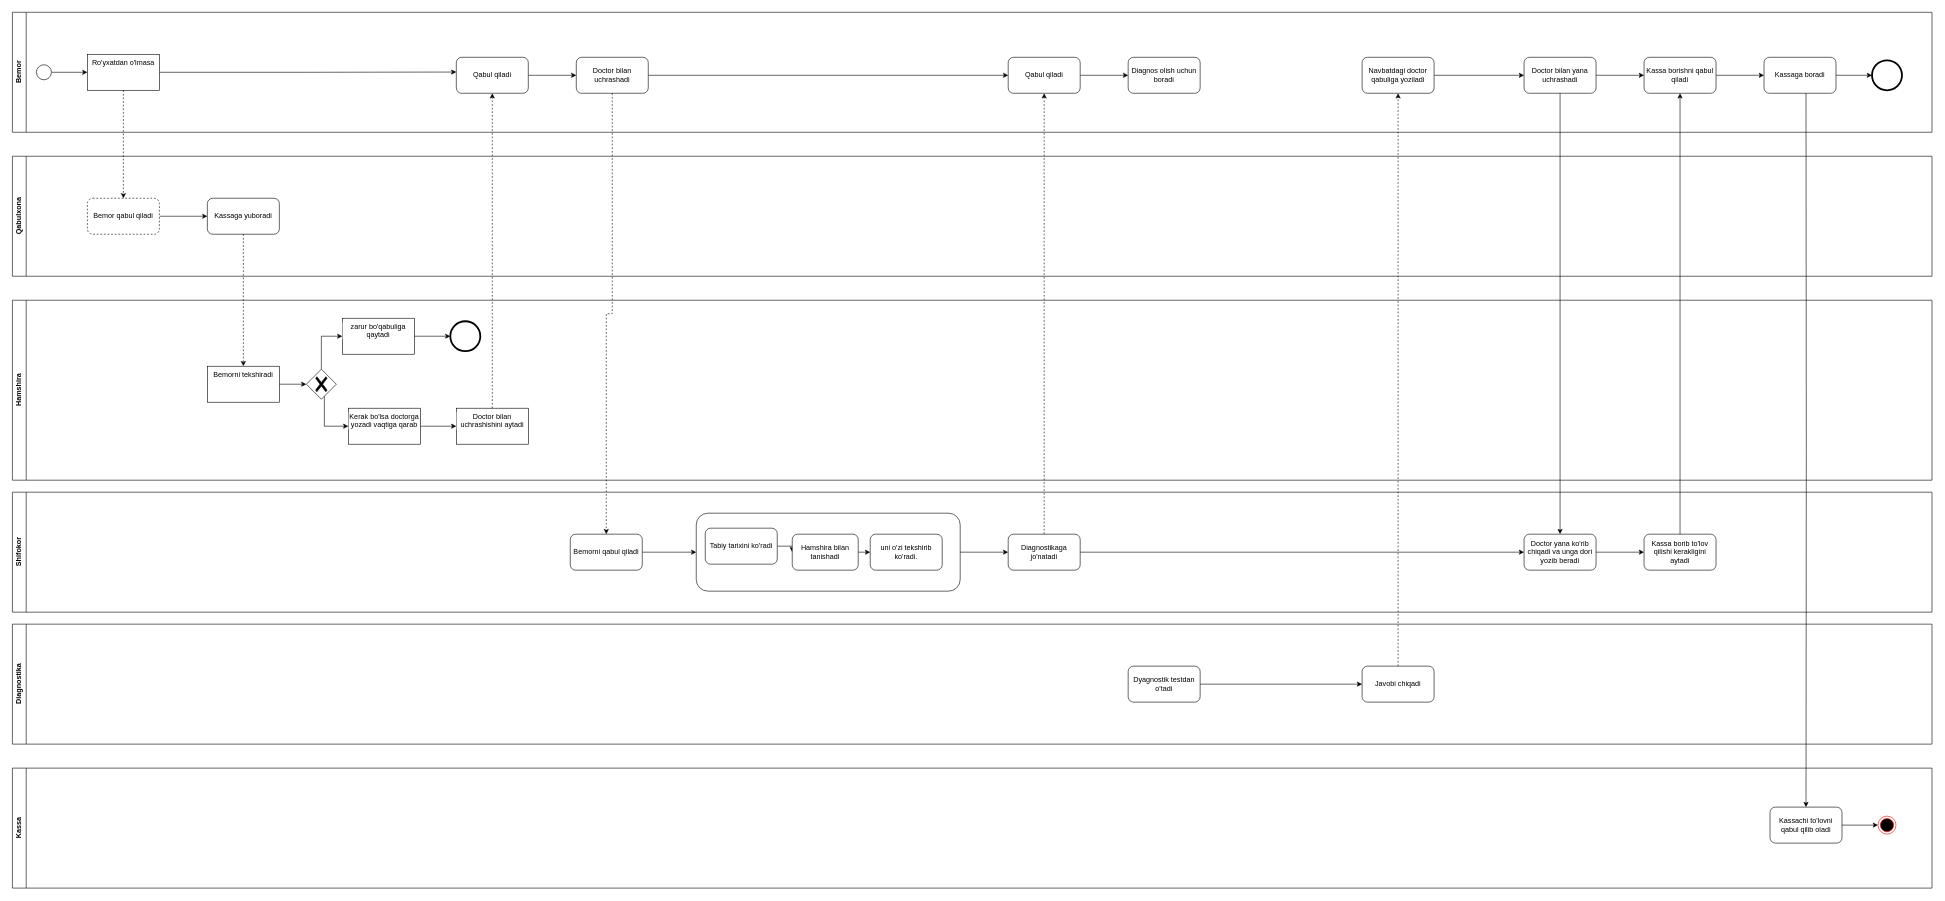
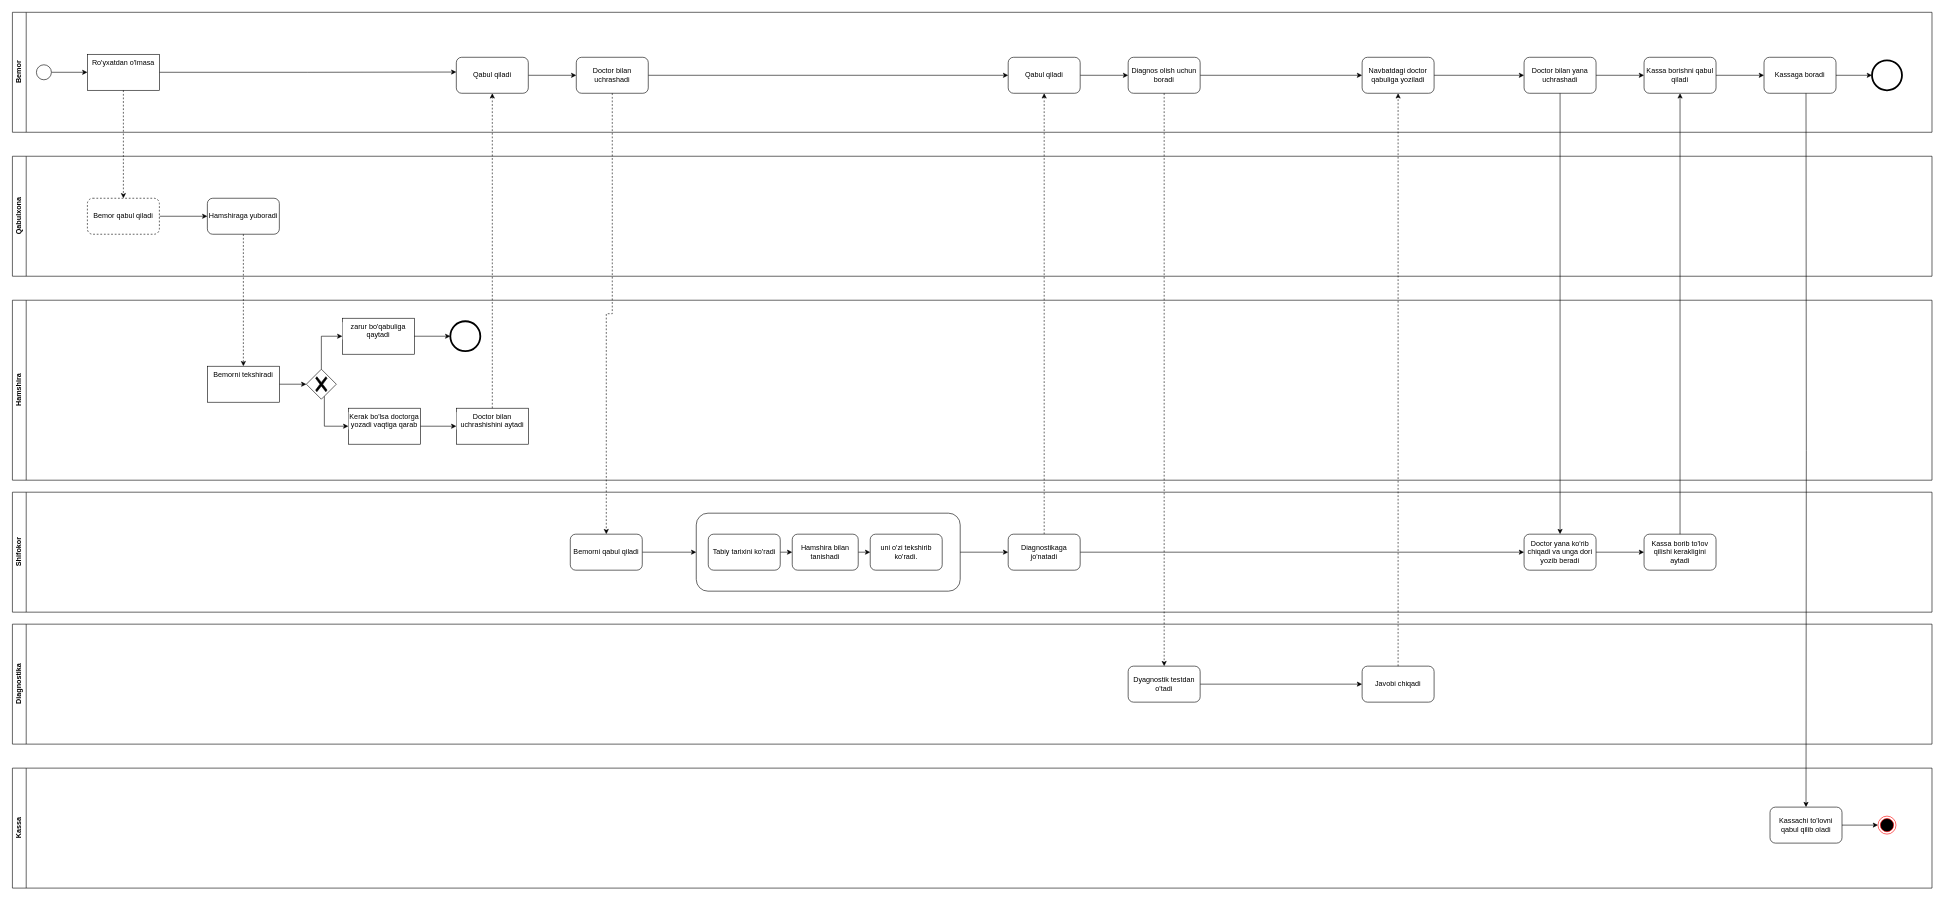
edge "Diagnos olish uchun boradi" -> "Navbatdagi doctor qabuliga yoziladi": added
node "Kassaga yuboradi": label "Kassaga yuboradi" -> "Hamshiraga yuboradi"
node "Tabiy tarixini ko'radi": moved (741, 546) -> (744, 552)
edge "Diagnos olish uchun boradi" -> "Dyagnostik testdan o'tadi": added
